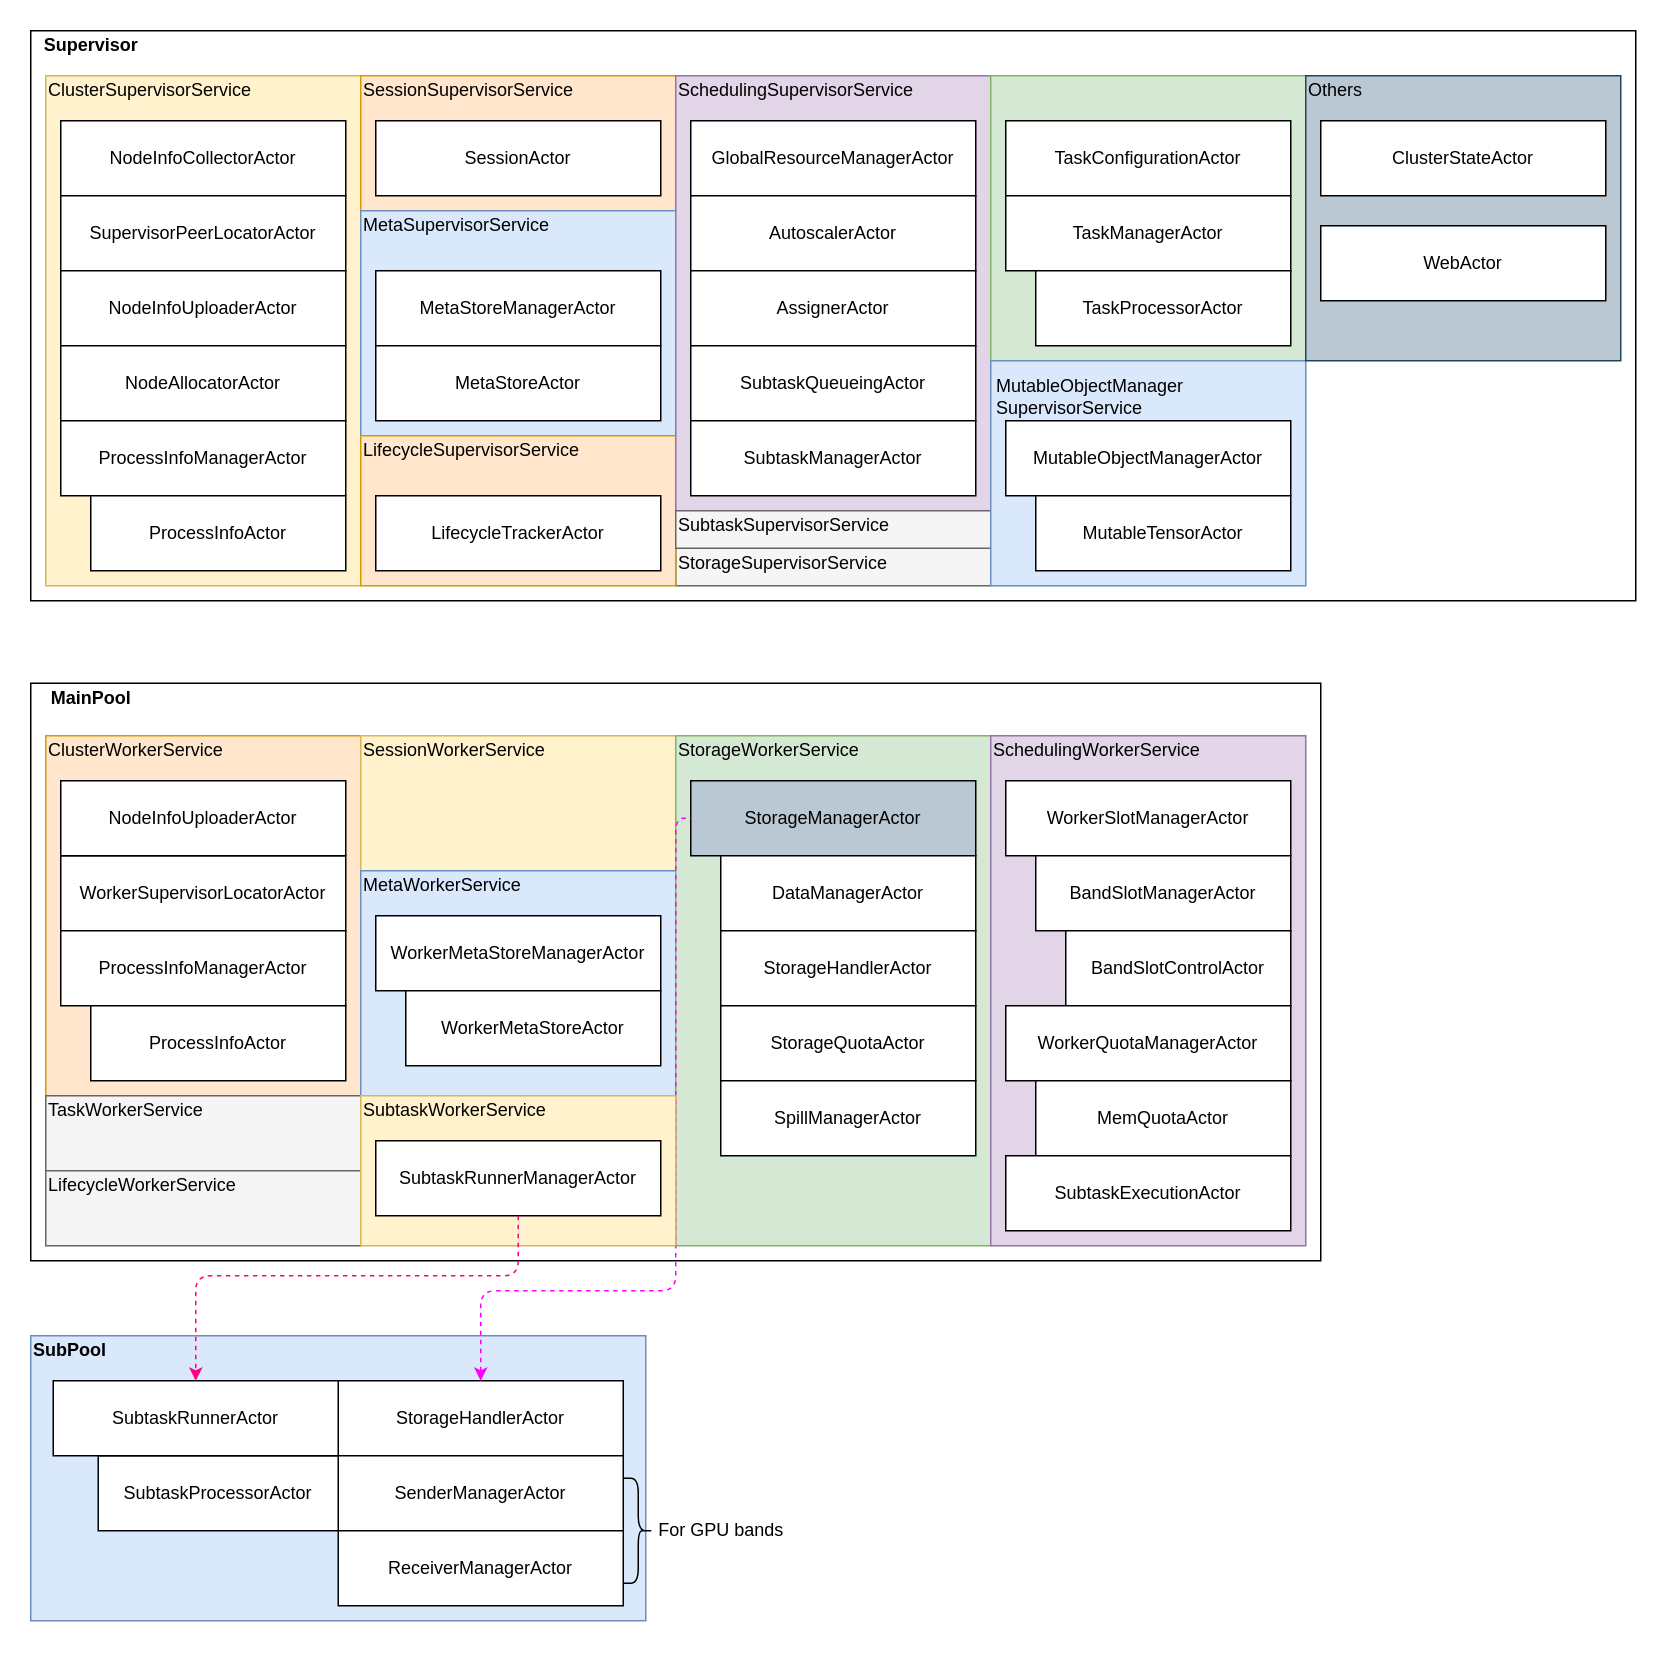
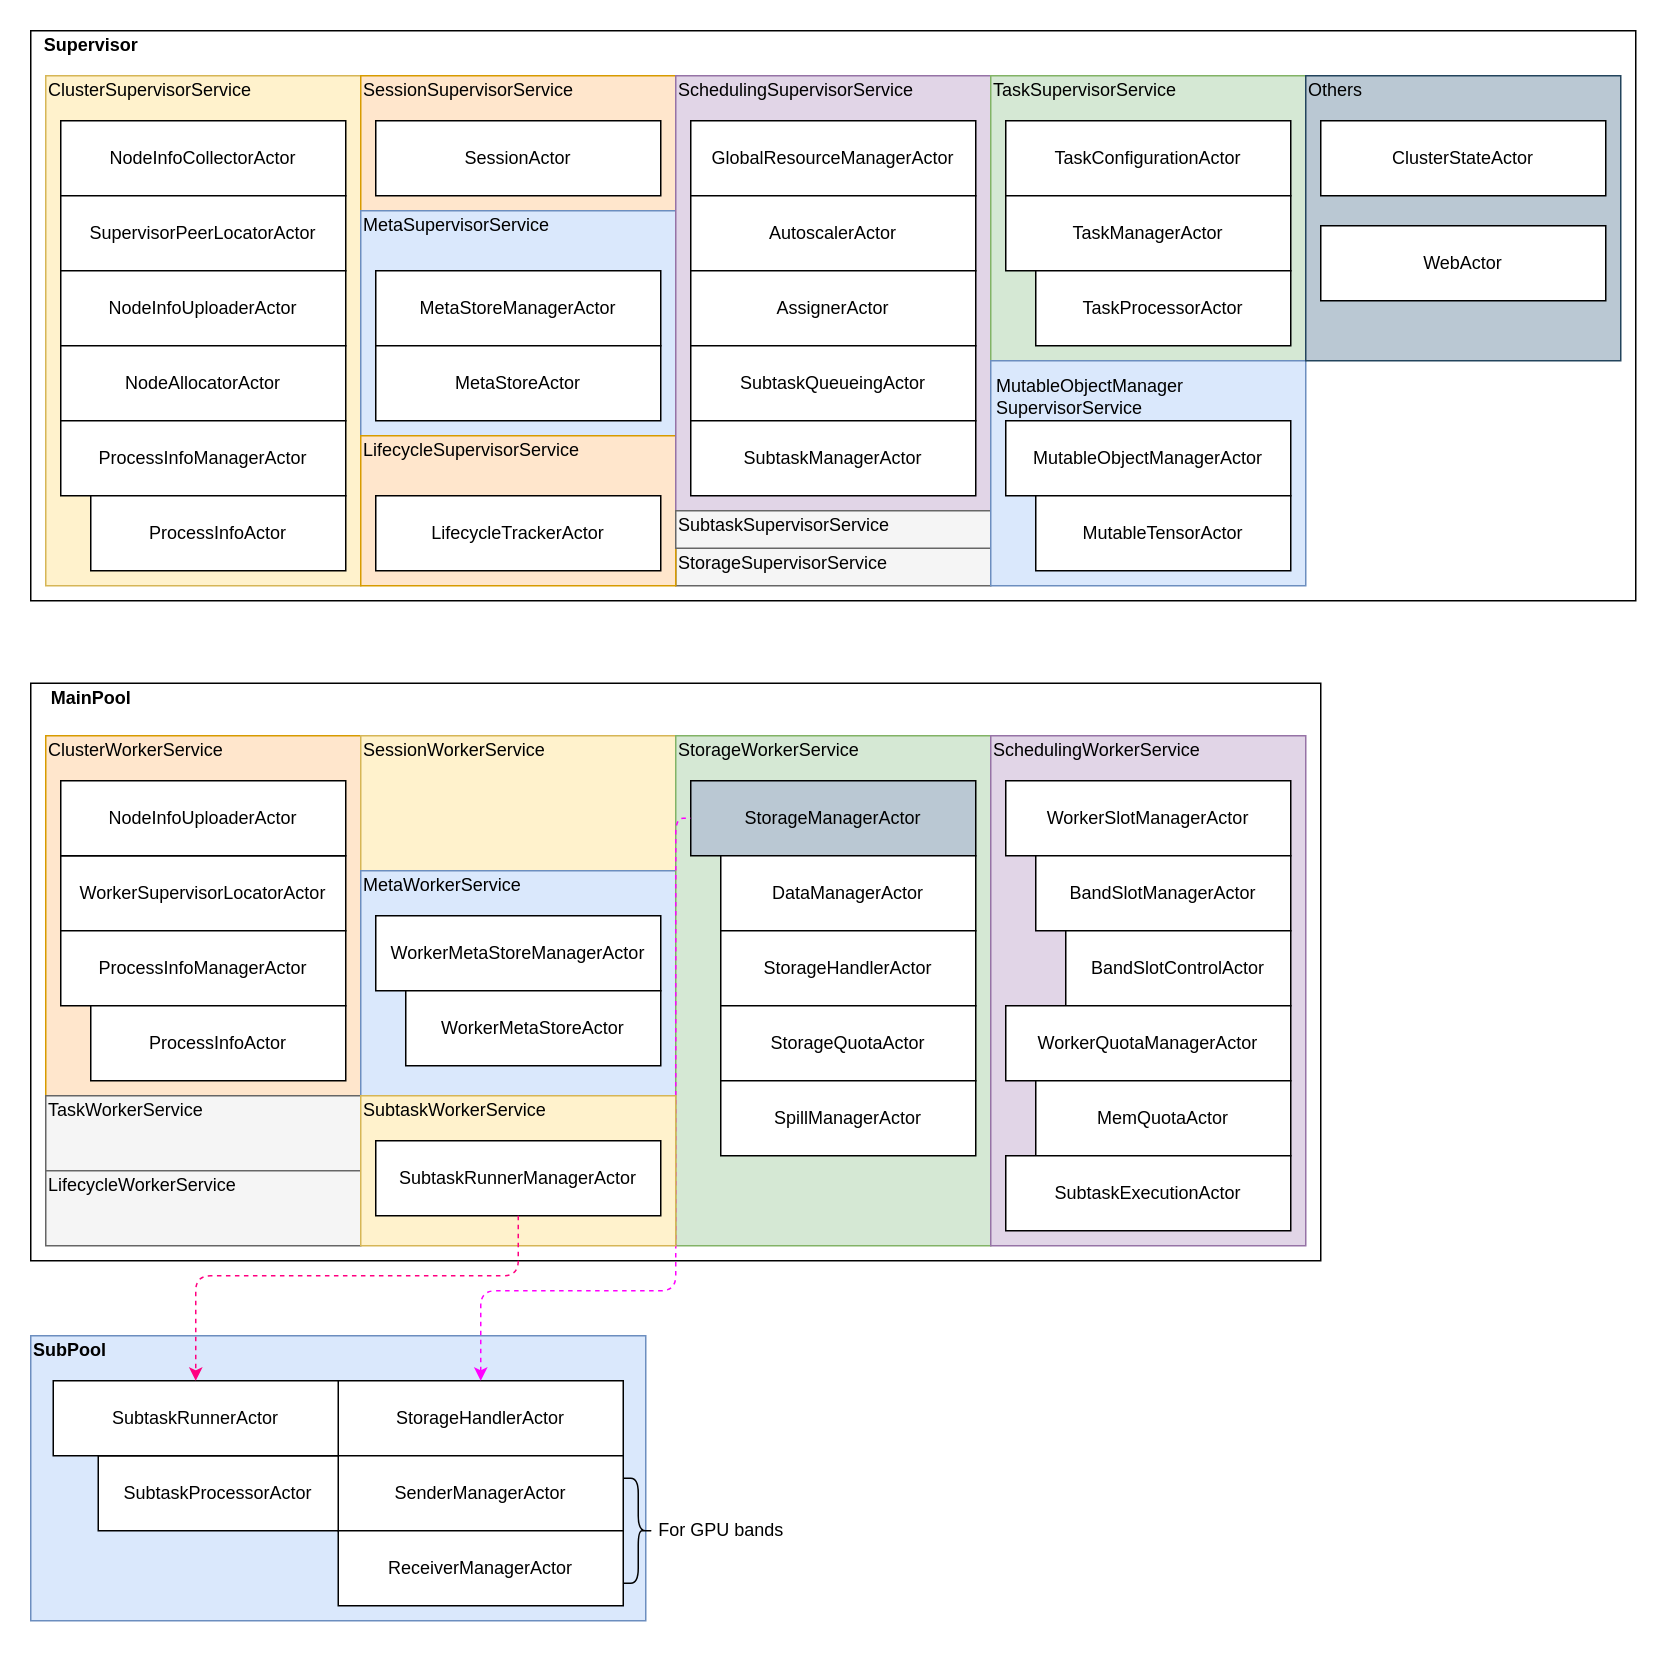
node "TaskSupervisorService": added
